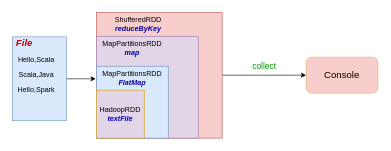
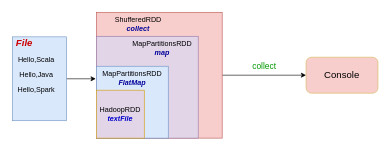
node "ShufferedRDD reduceByKey": label "ShufferedRDD reduceByKey" -> "ShufferedRDD collect"
node "MapPartitionsRDD map": moved (132, 48) -> (162, 48)
node "Scala,Java": label "Scala,Java" -> "Hello,Java"
